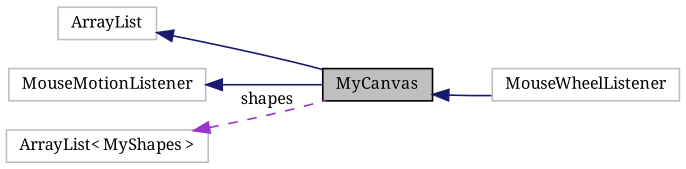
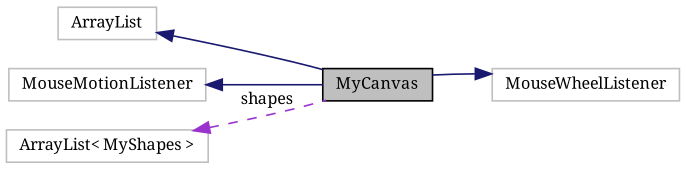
edge "MouseWheelListener" -> "MyCanvas": reversed
